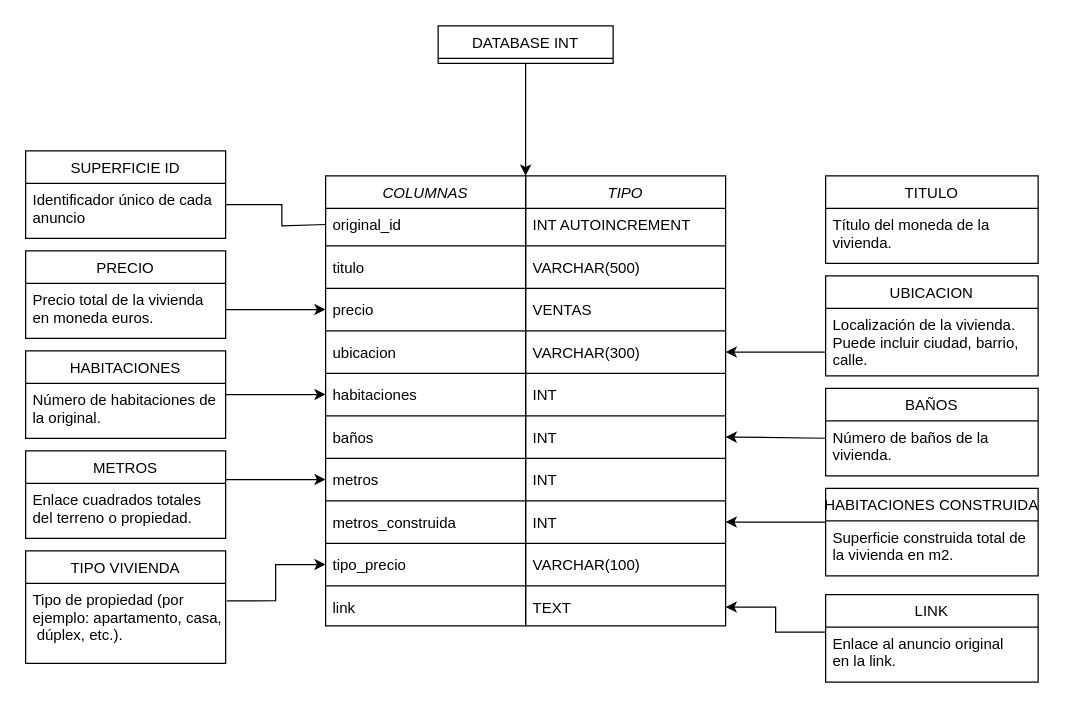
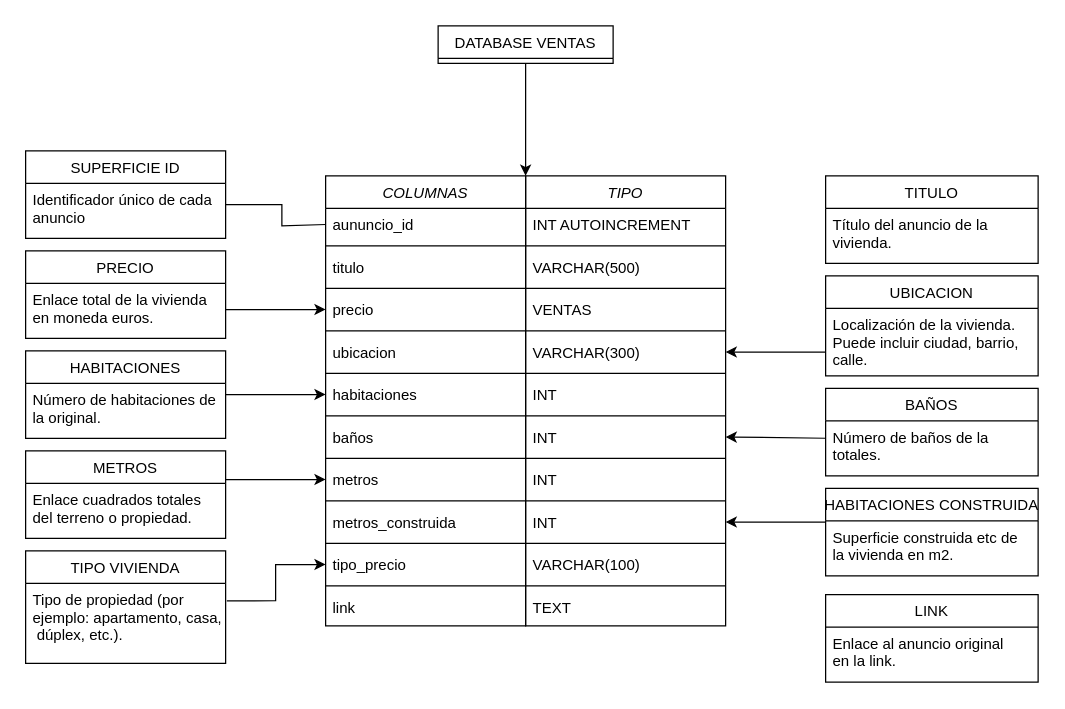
node "DATABASE INT": label "DATABASE INT" -> "DATABASE VENTAS"
node "original_id": label "original_id" -> "aununcio_id"
node "Título del moneda de la vivienda.": label "Título del moneda de la vivienda." -> "Título del anuncio de la vivienda."
node "Precio total de la vivienda en moneda euros.": label "Precio total de la vivienda en moneda euros." -> "Enlace total de la vivienda en moneda euros."
node "Número de baños de la vivienda.": label "Número de baños de la vivienda." -> "Número de baños de la totales."
node "Superficie construida total de la vivienda en m2.": label "Superficie construida total de la vivienda en m2." -> "Superficie construida etc de la vivienda en m2."
edge "Enlace al anuncio original en la link." -> "TEXT": removed
